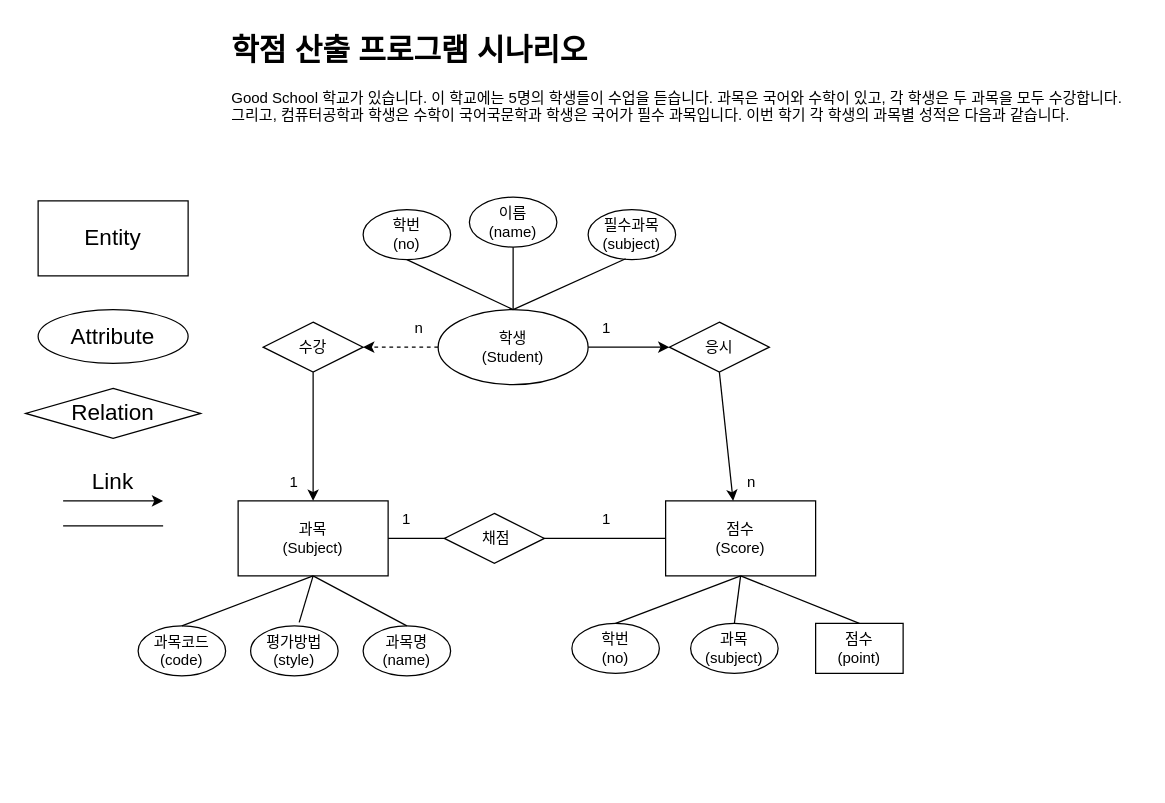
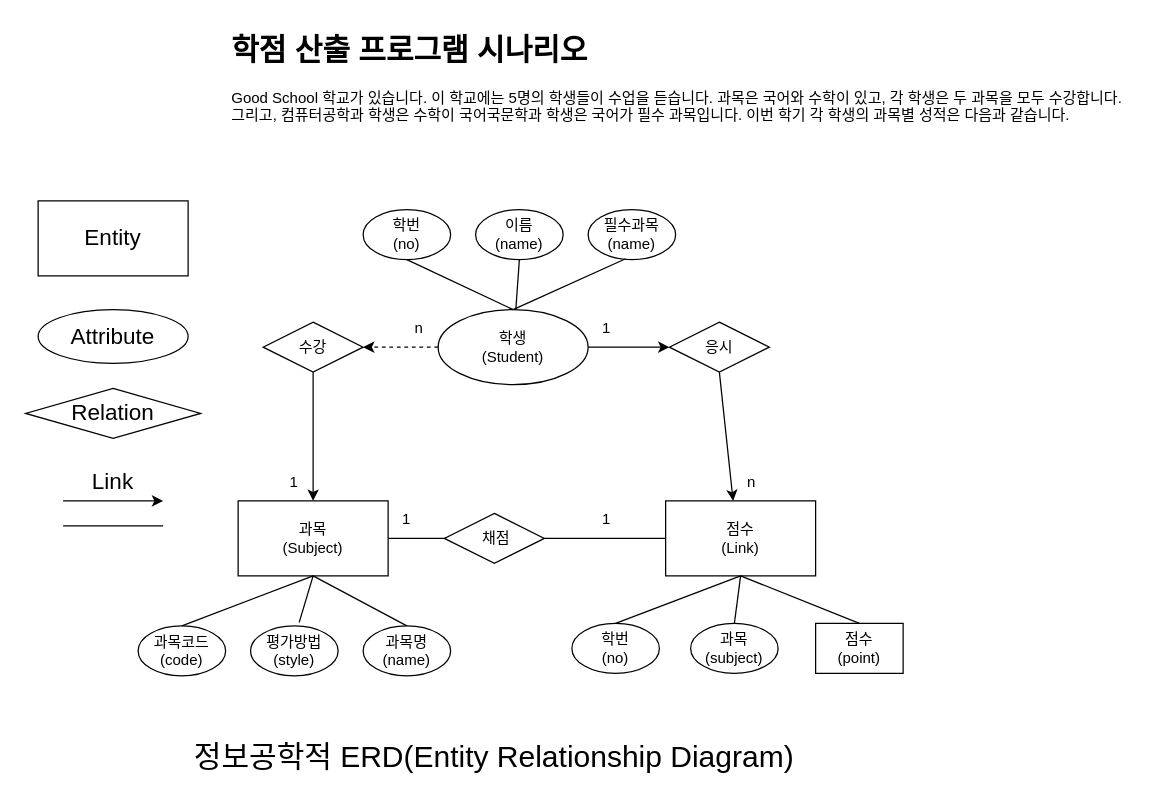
node "이름 (name)": moved (513, 222) -> (519, 234)
node "필수과목 (subject)": label "필수과목 (subject)" -> "필수과목 (name)"
node "점수 (Score)": label "점수 (Score)" -> "점수 (Link)"
node "정보공학적 ERD(Entity Relationship Diagram)": added
